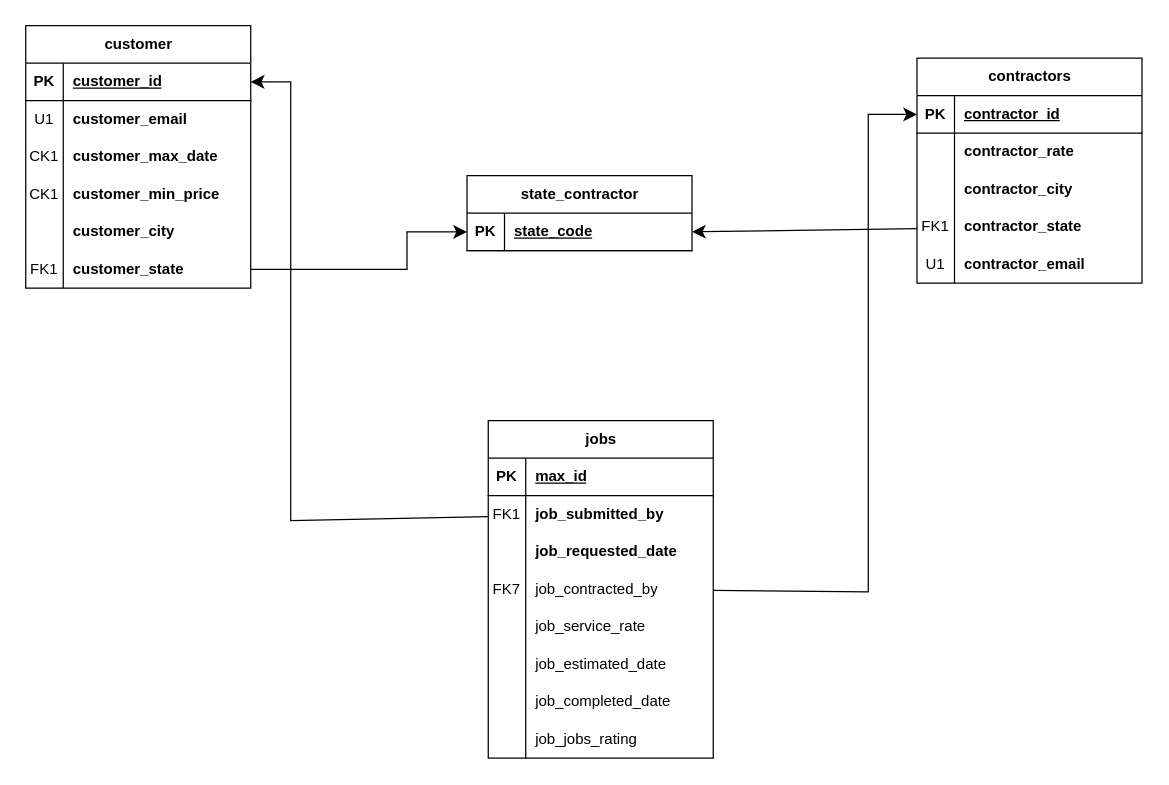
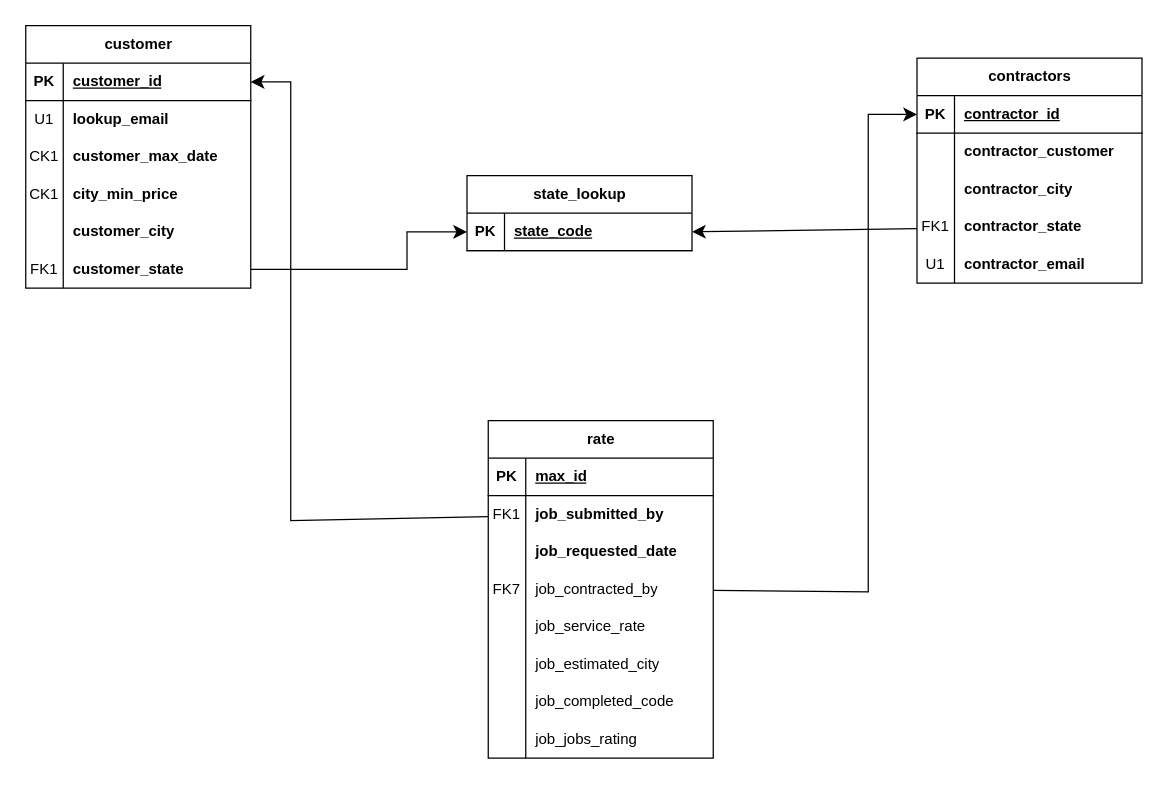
node "customer_email": label "customer_email" -> "lookup_email"
node "contractor_rate": label "contractor_rate" -> "contractor_customer"
node "customer_min_price": label "customer_min_price" -> "city_min_price"
node "state_contractor": label "state_contractor" -> "state_lookup"
node "jobs": label "jobs" -> "rate"
node "job_estimated_date": label "job_estimated_date" -> "job_estimated_city"
node "job_completed_date": label "job_completed_date" -> "job_completed_code"
